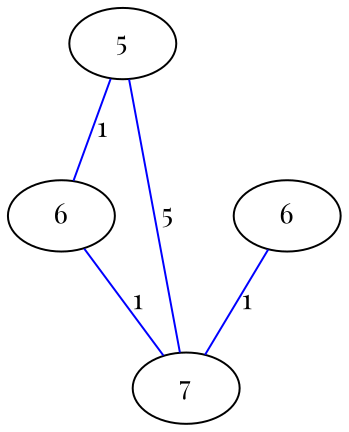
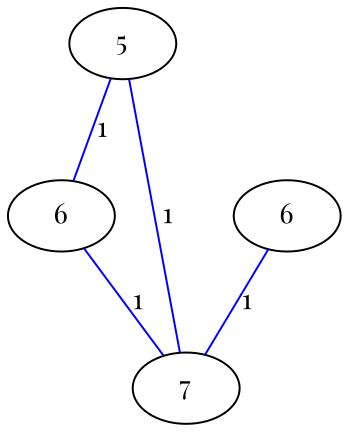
edge "5" -- "7": label "5" -> "1"
